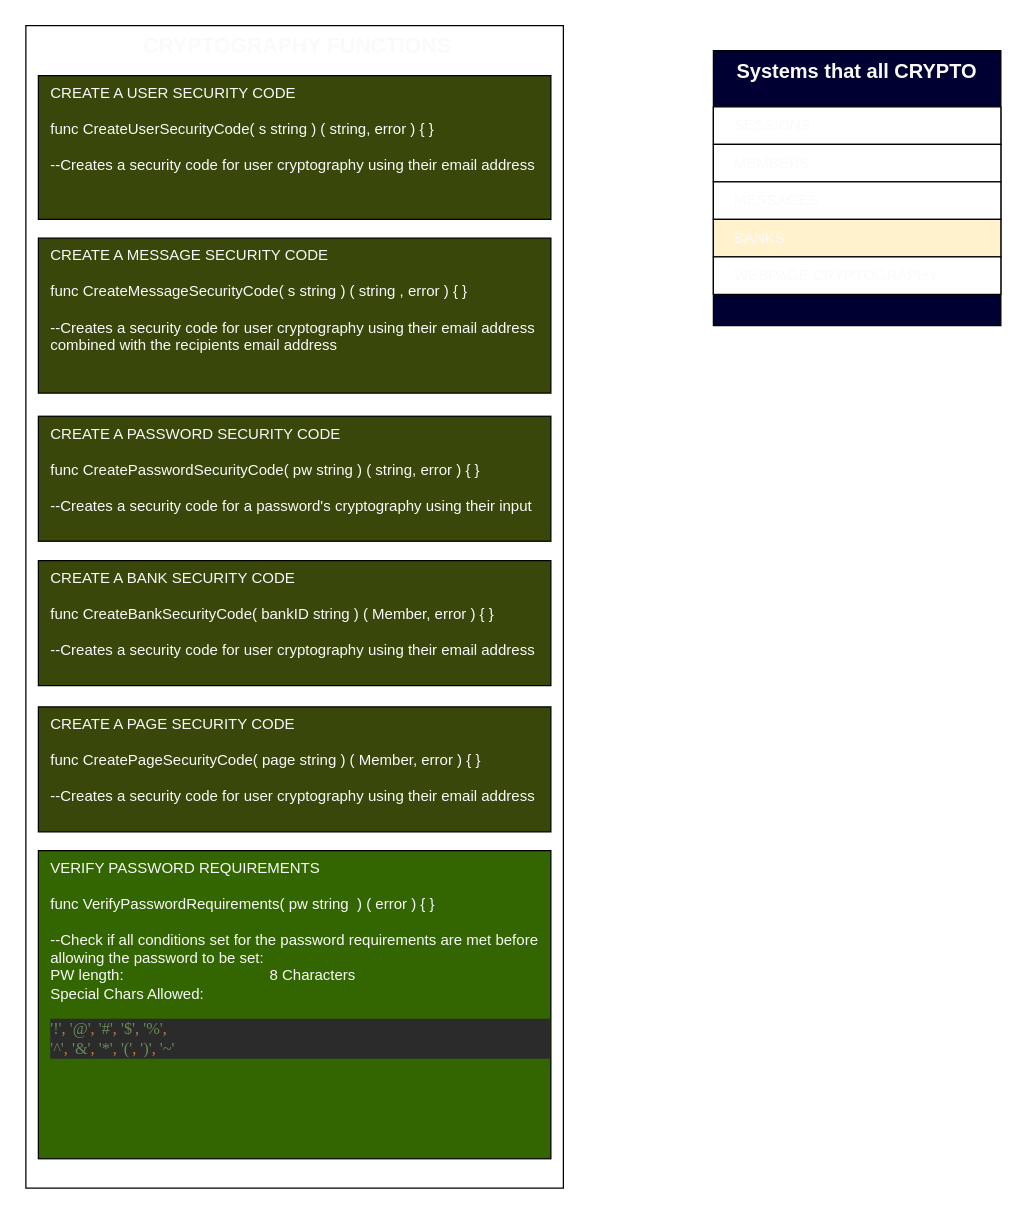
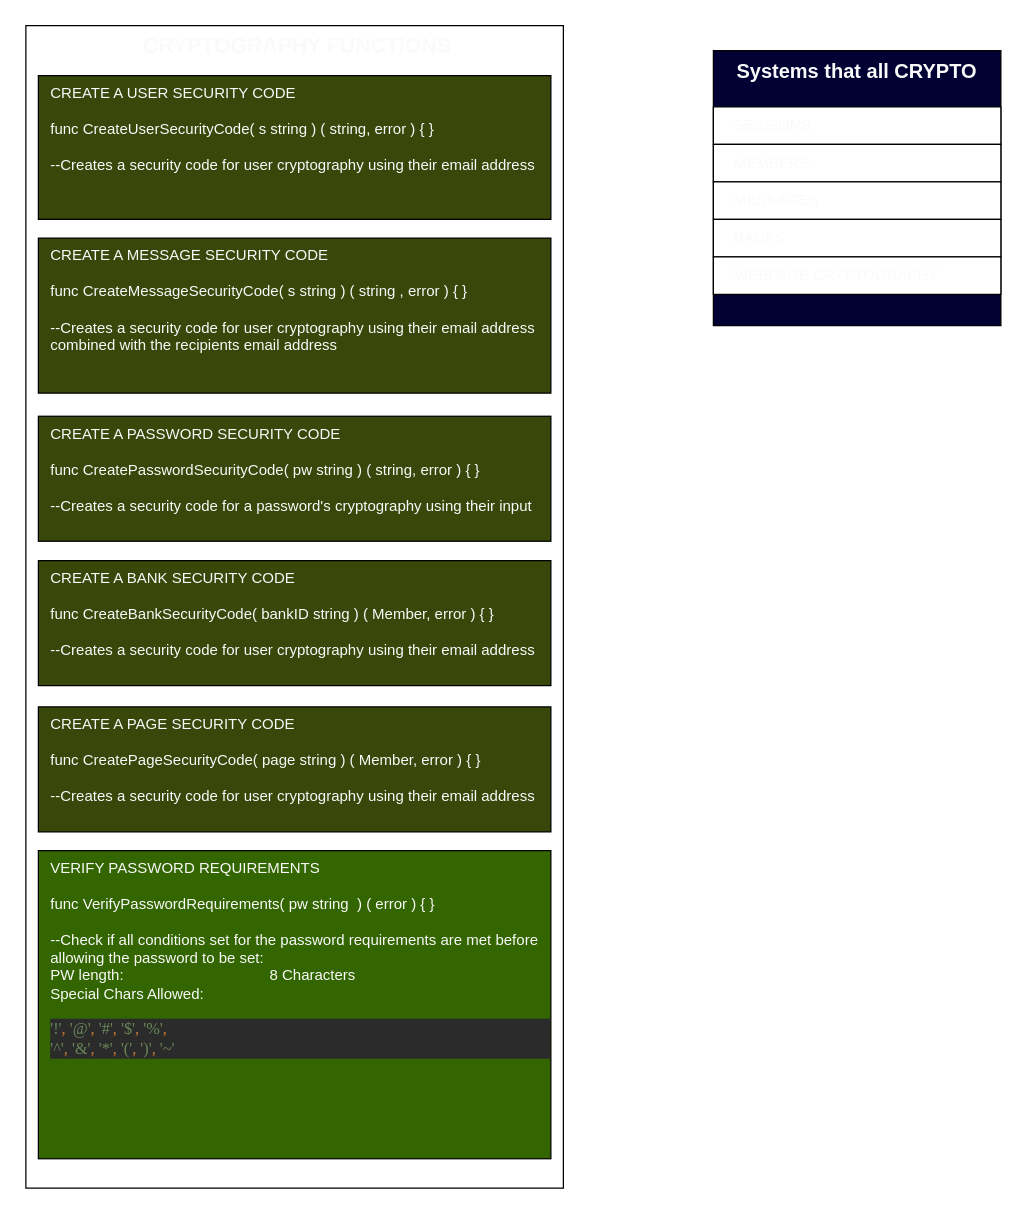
node "BANKS": fillcolor #fff2cc -> #ffffff
